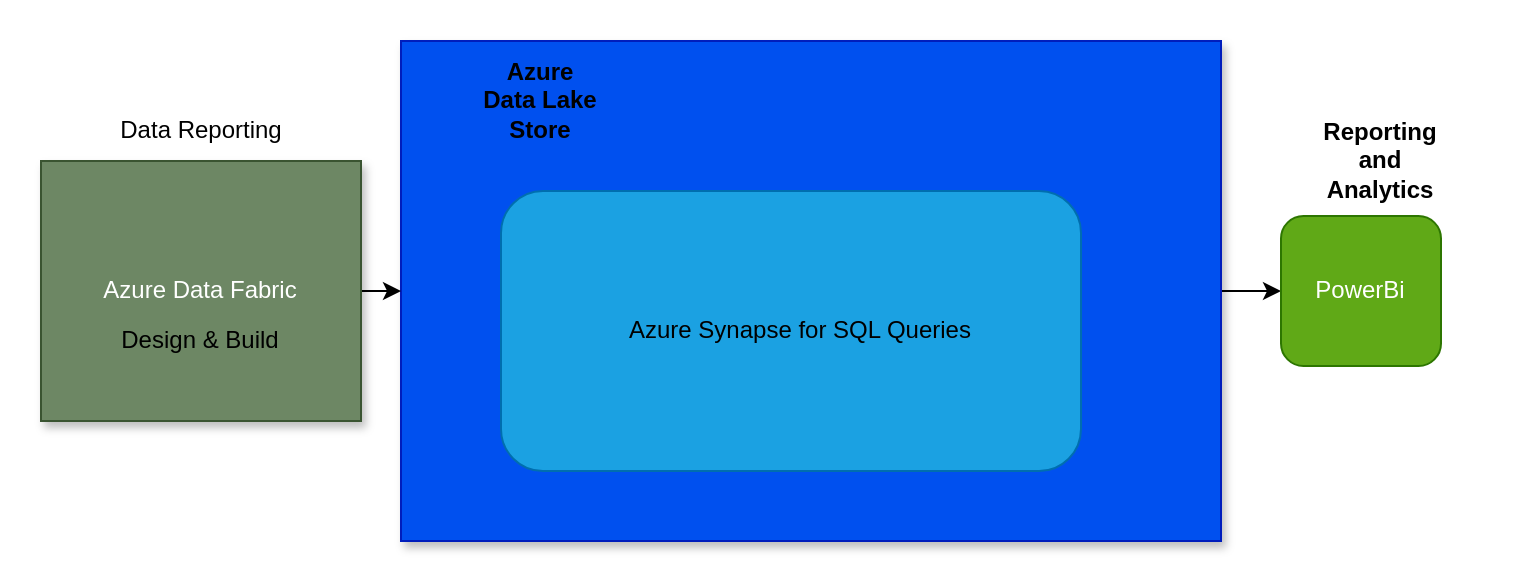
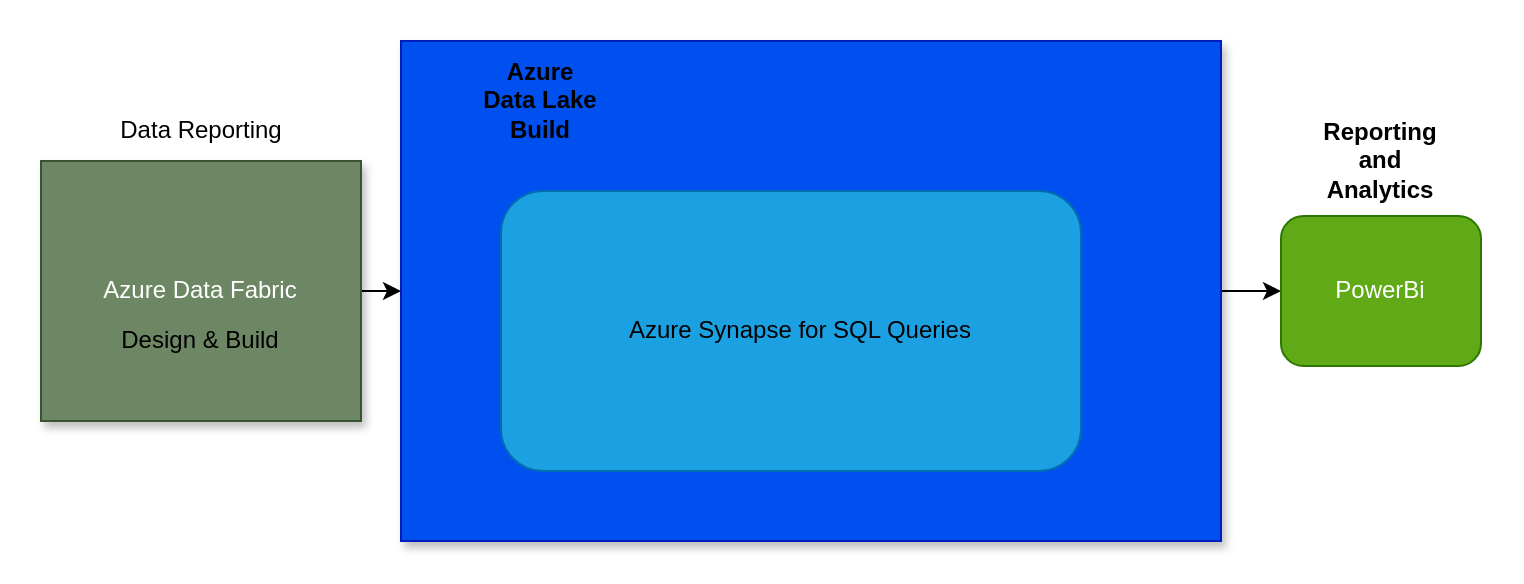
node "Azure Data Lake Store": label "Azure Data Lake Store" -> "Azure Data Lake Build"
node "PowerBi": size 160x150 -> 200x150
